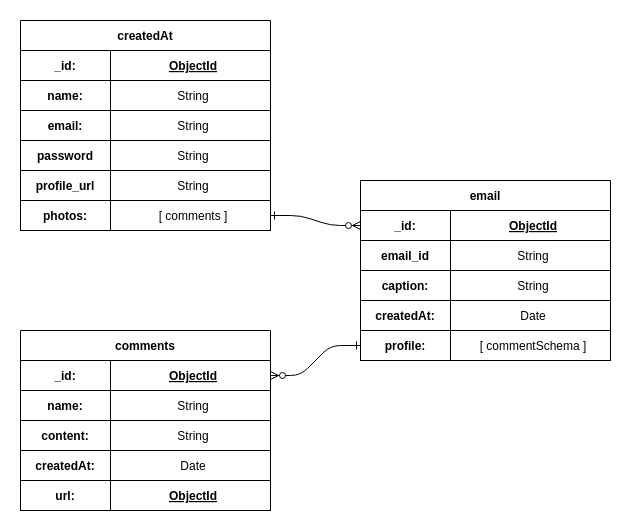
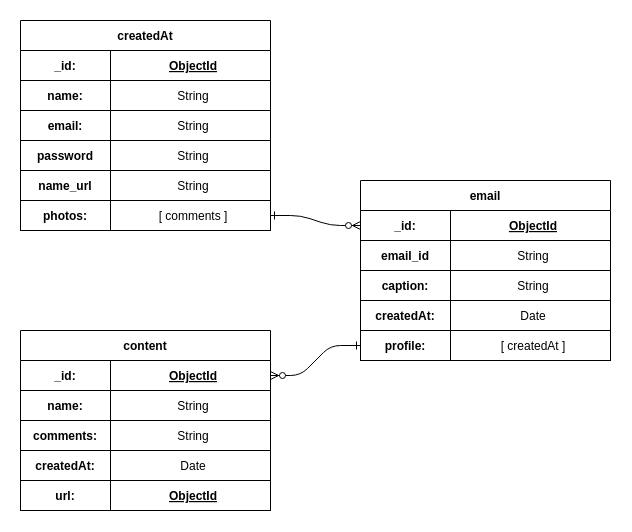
node "profile_url": label "profile_url" -> "name_url"
node "comments": label "comments" -> "content"
node "[ commentSchema ]": label "[ commentSchema ]" -> "[ createdAt ]"
node "content:": label "content:" -> "comments:"
